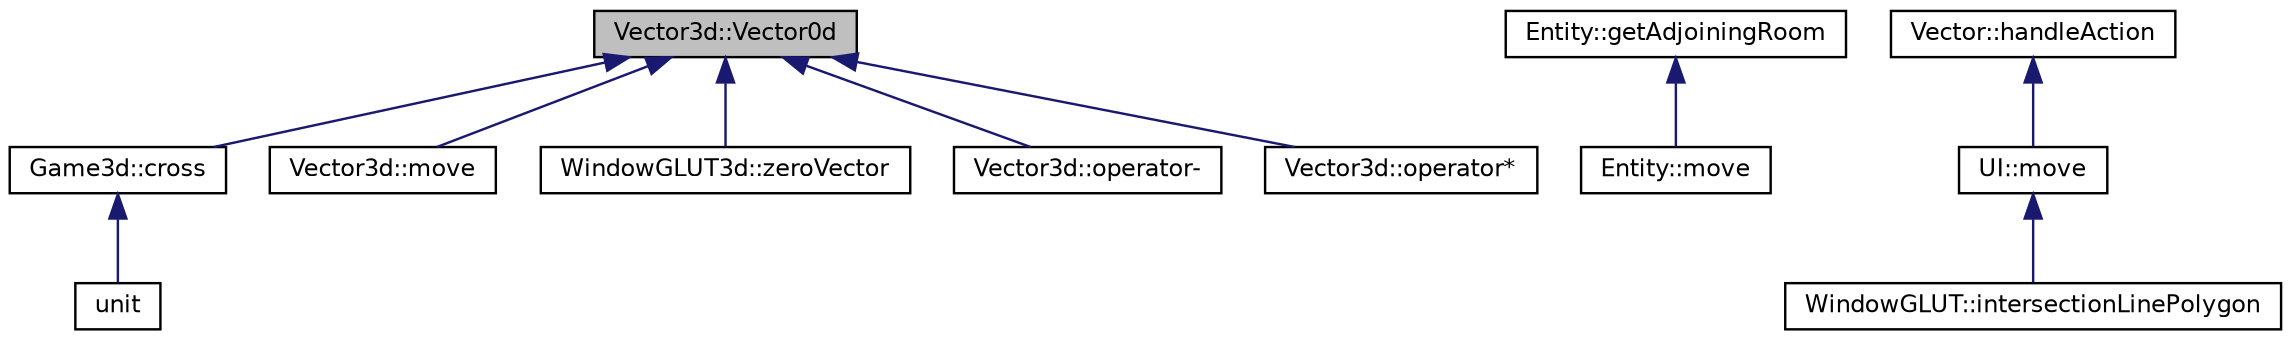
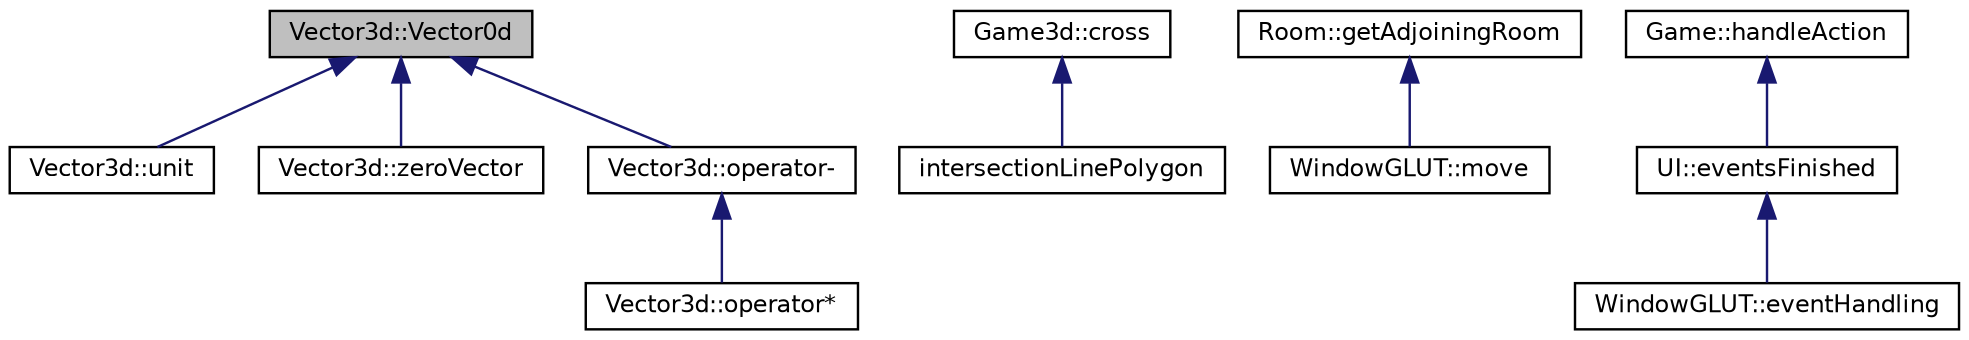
node "Entity::getAdjoiningRoom": label "Entity::getAdjoiningRoom" -> "Room::getAdjoiningRoom"
node "Vector::handleAction": label "Vector::handleAction" -> "Game::handleAction"
edge "Game3d::cross" -> "Vector3d::Vector0d": removed
edge "Vector3d::operator*" -> "Vector3d::Vector0d": now "Vector3d::operator*" -> "Vector3d::operator-"
node "Vector3d::move": label "Vector3d::move" -> "Vector3d::unit"
node "WindowGLUT3d::zeroVector": label "WindowGLUT3d::zeroVector" -> "Vector3d::zeroVector"
node "Entity::move": label "Entity::move" -> "WindowGLUT::move"
node "UI::move": label "UI::move" -> "UI::eventsFinished"
node "unit": label "unit" -> "intersectionLinePolygon"
node "WindowGLUT::intersectionLinePolygon": label "WindowGLUT::intersectionLinePolygon" -> "WindowGLUT::eventHandling"
